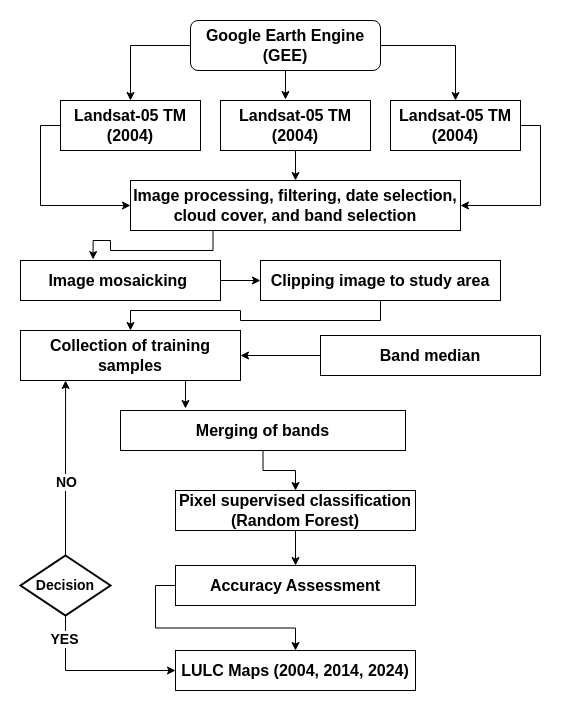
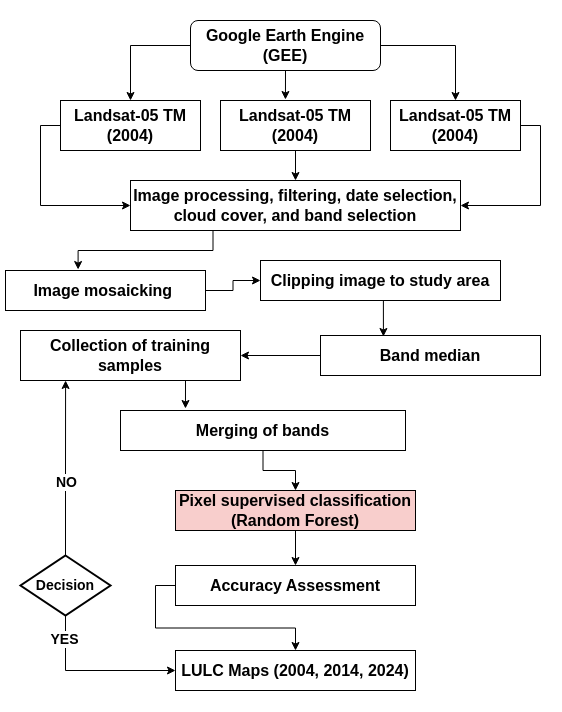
node "Image mosaicking": moved (121, 281) -> (106, 291)
edge "Clipping image to study area" -> "Collection of training samples": now "Clipping image to study area" -> "Band median"
node "Pixel supervised classification (Random Forest)": fillcolor #ffffff -> #f8cecc
